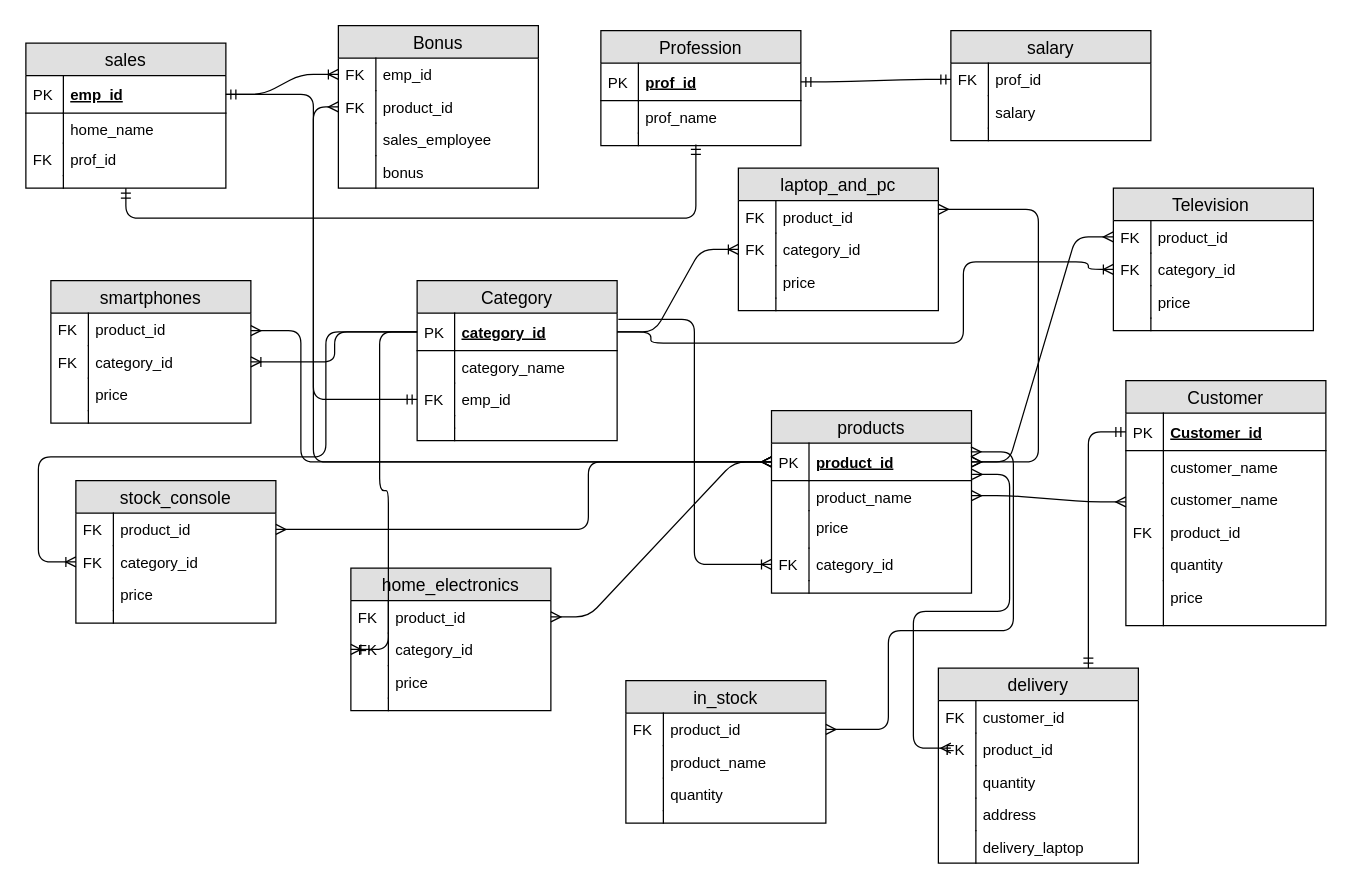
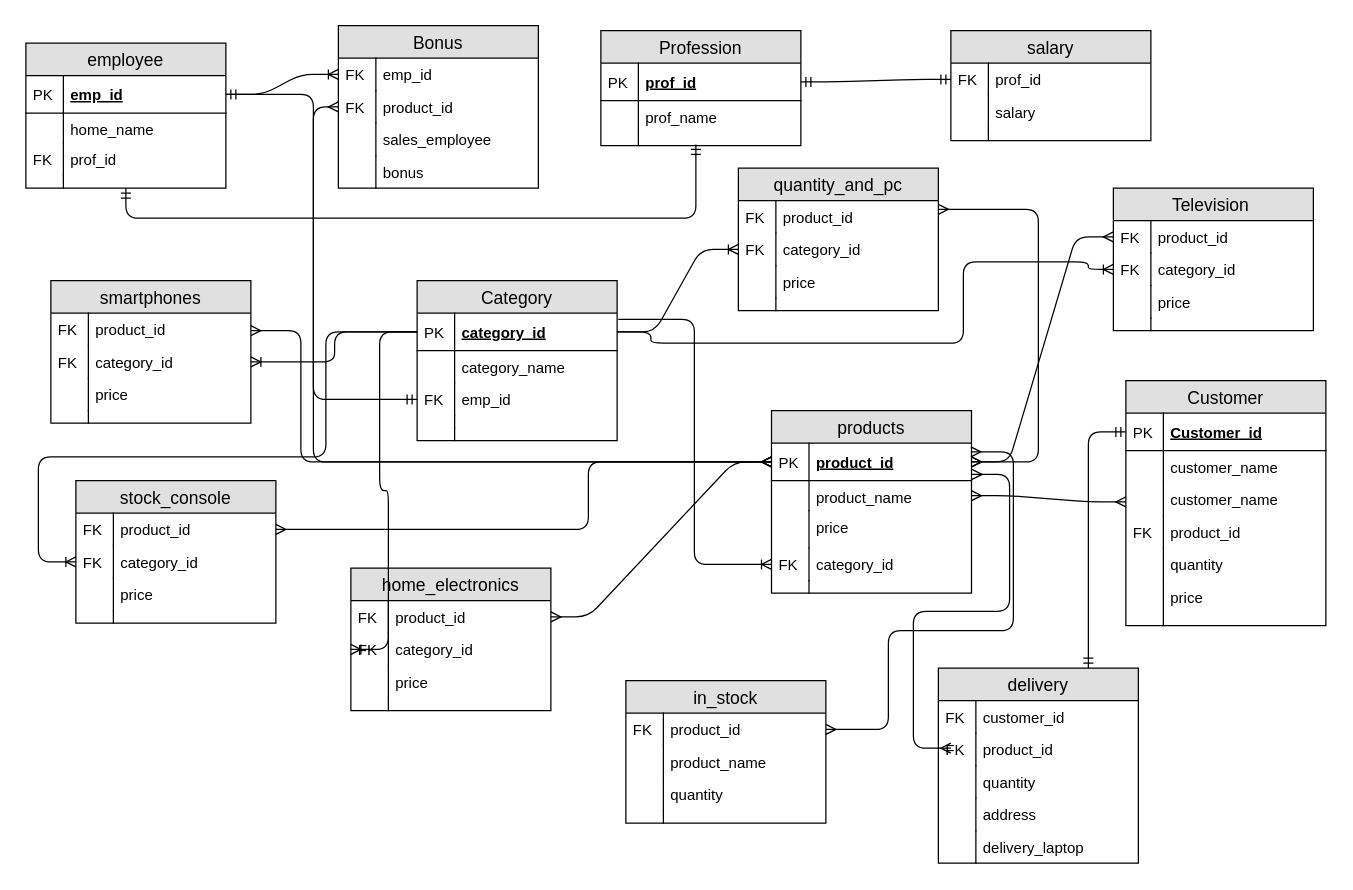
node "sales": label "sales" -> "employee"
node "laptop_and_pc": label "laptop_and_pc" -> "quantity_and_pc"
